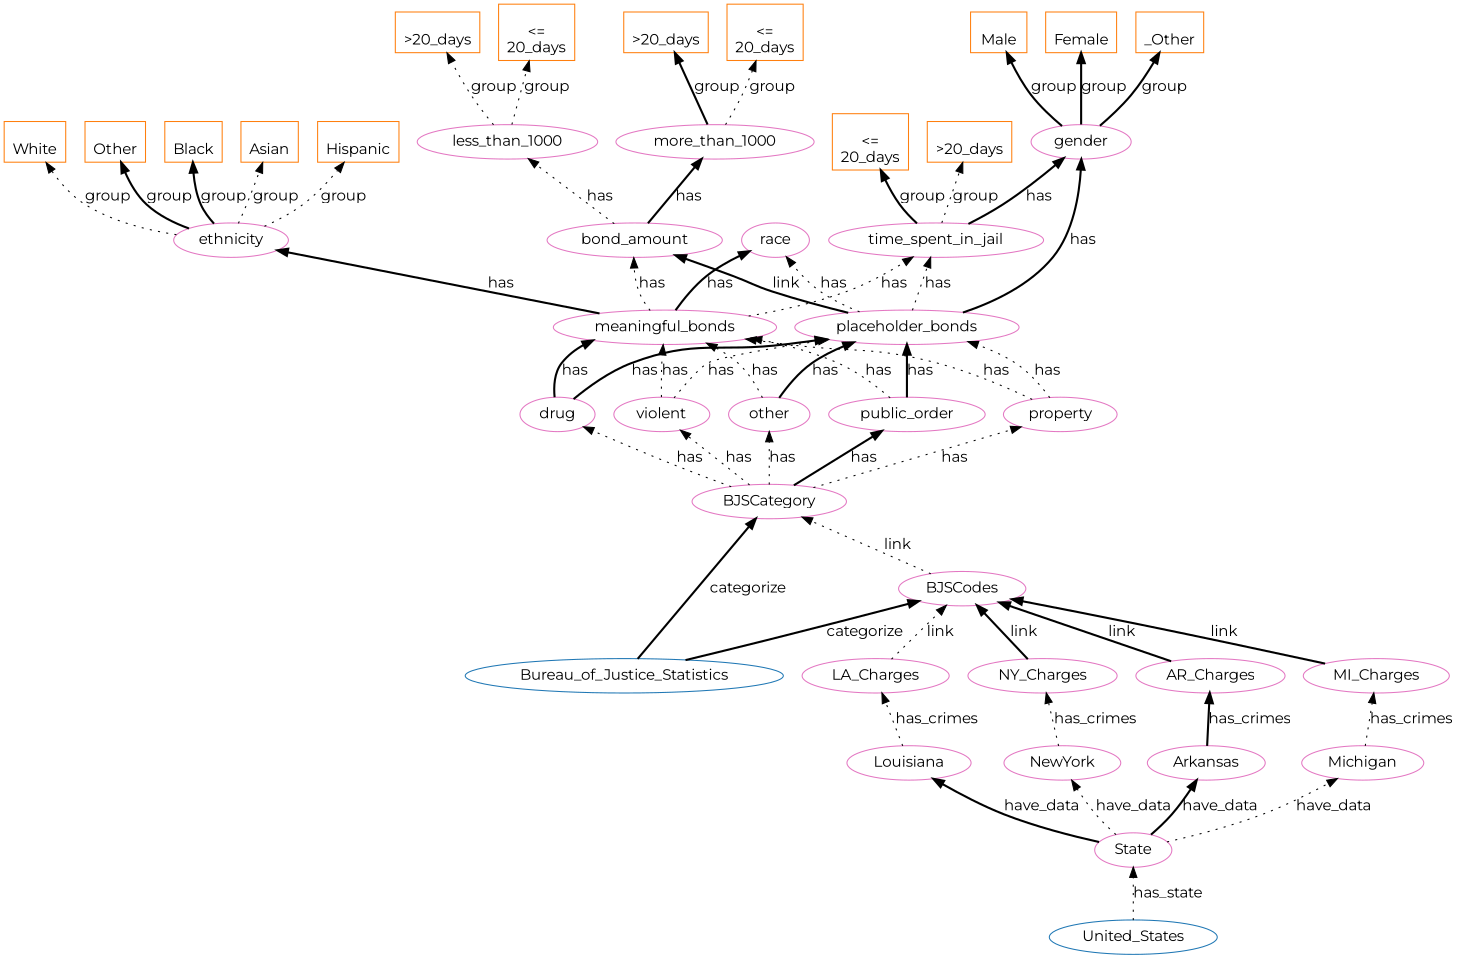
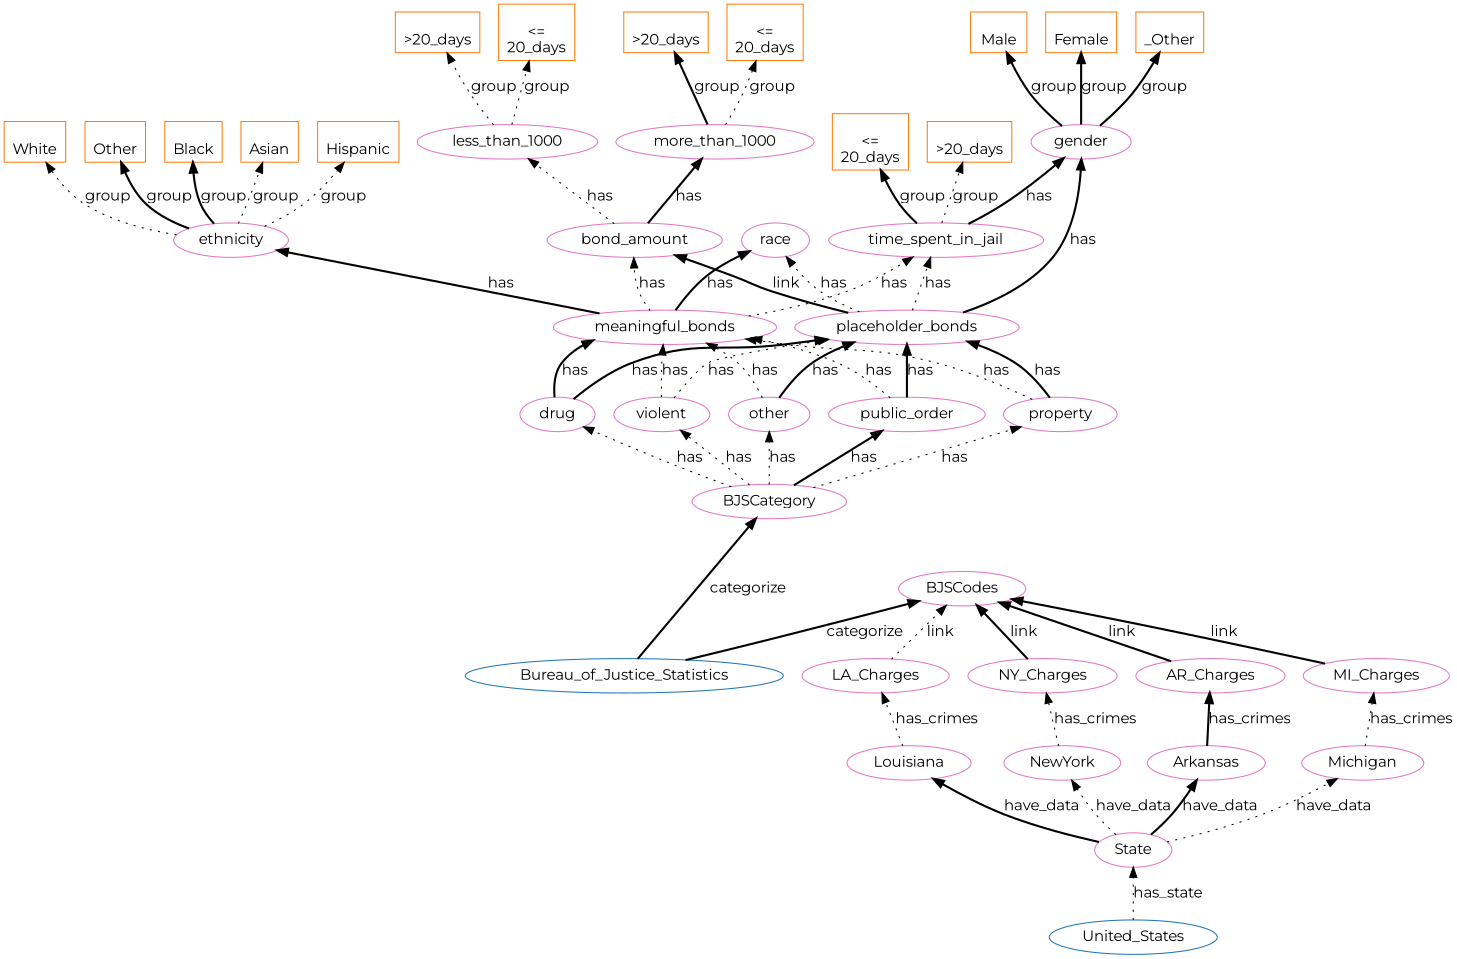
edge "property" -> "placeholder_bonds": style dotted -> bold
edge "BJSCodes" -> "BJSCategory": removed, label "link"
